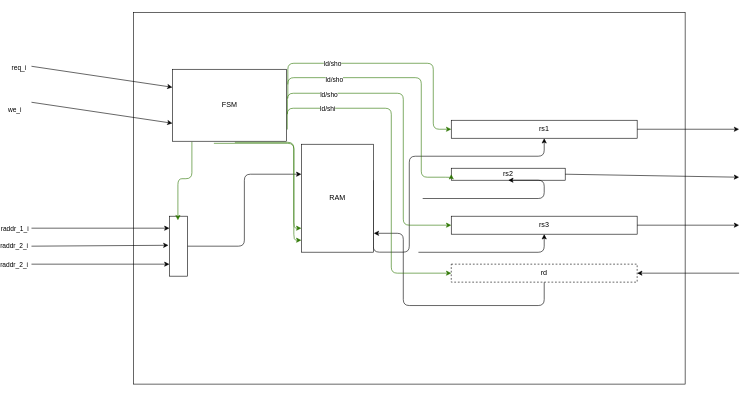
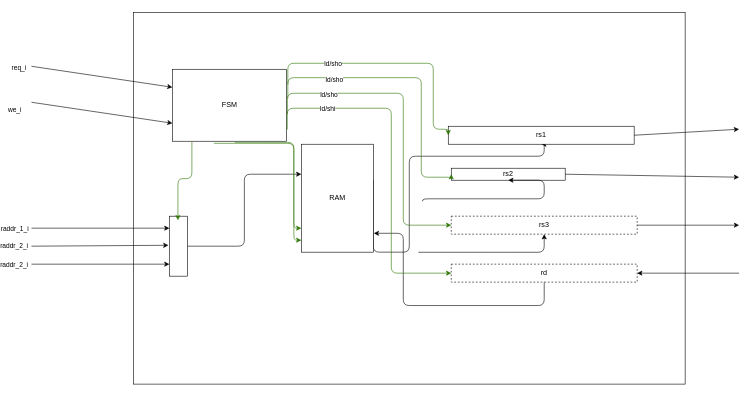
node "rs1": moved (545, 129) -> (542, 135)
node "rs3": style solid -> dashed
